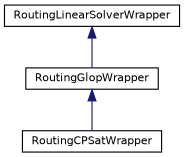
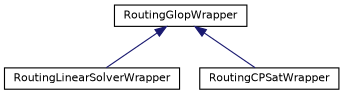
edge "RoutingGlopWrapper" -> "RoutingLinearSolverWrapper": reversed
